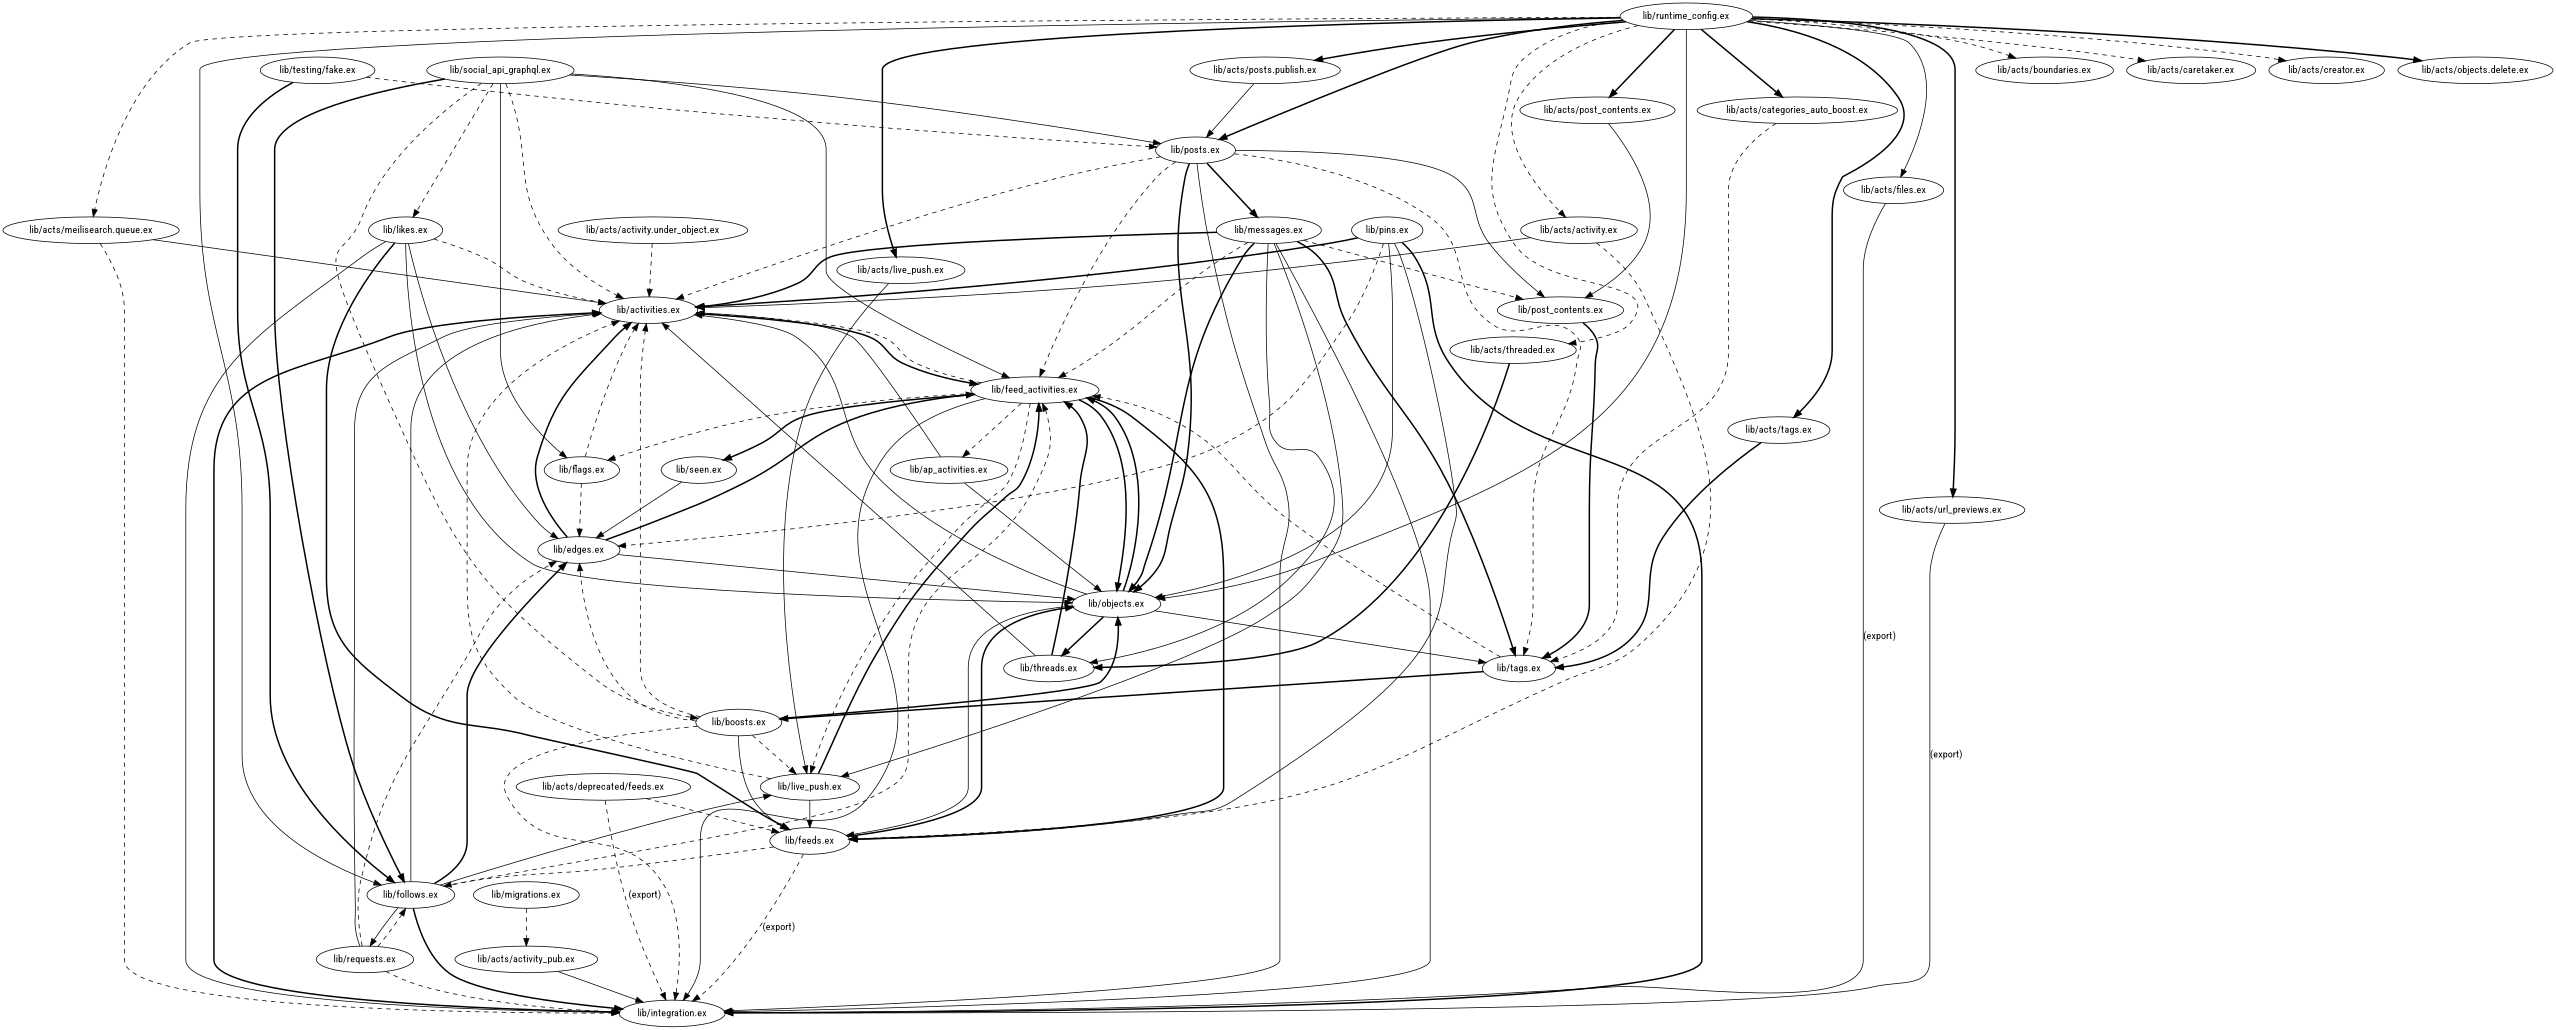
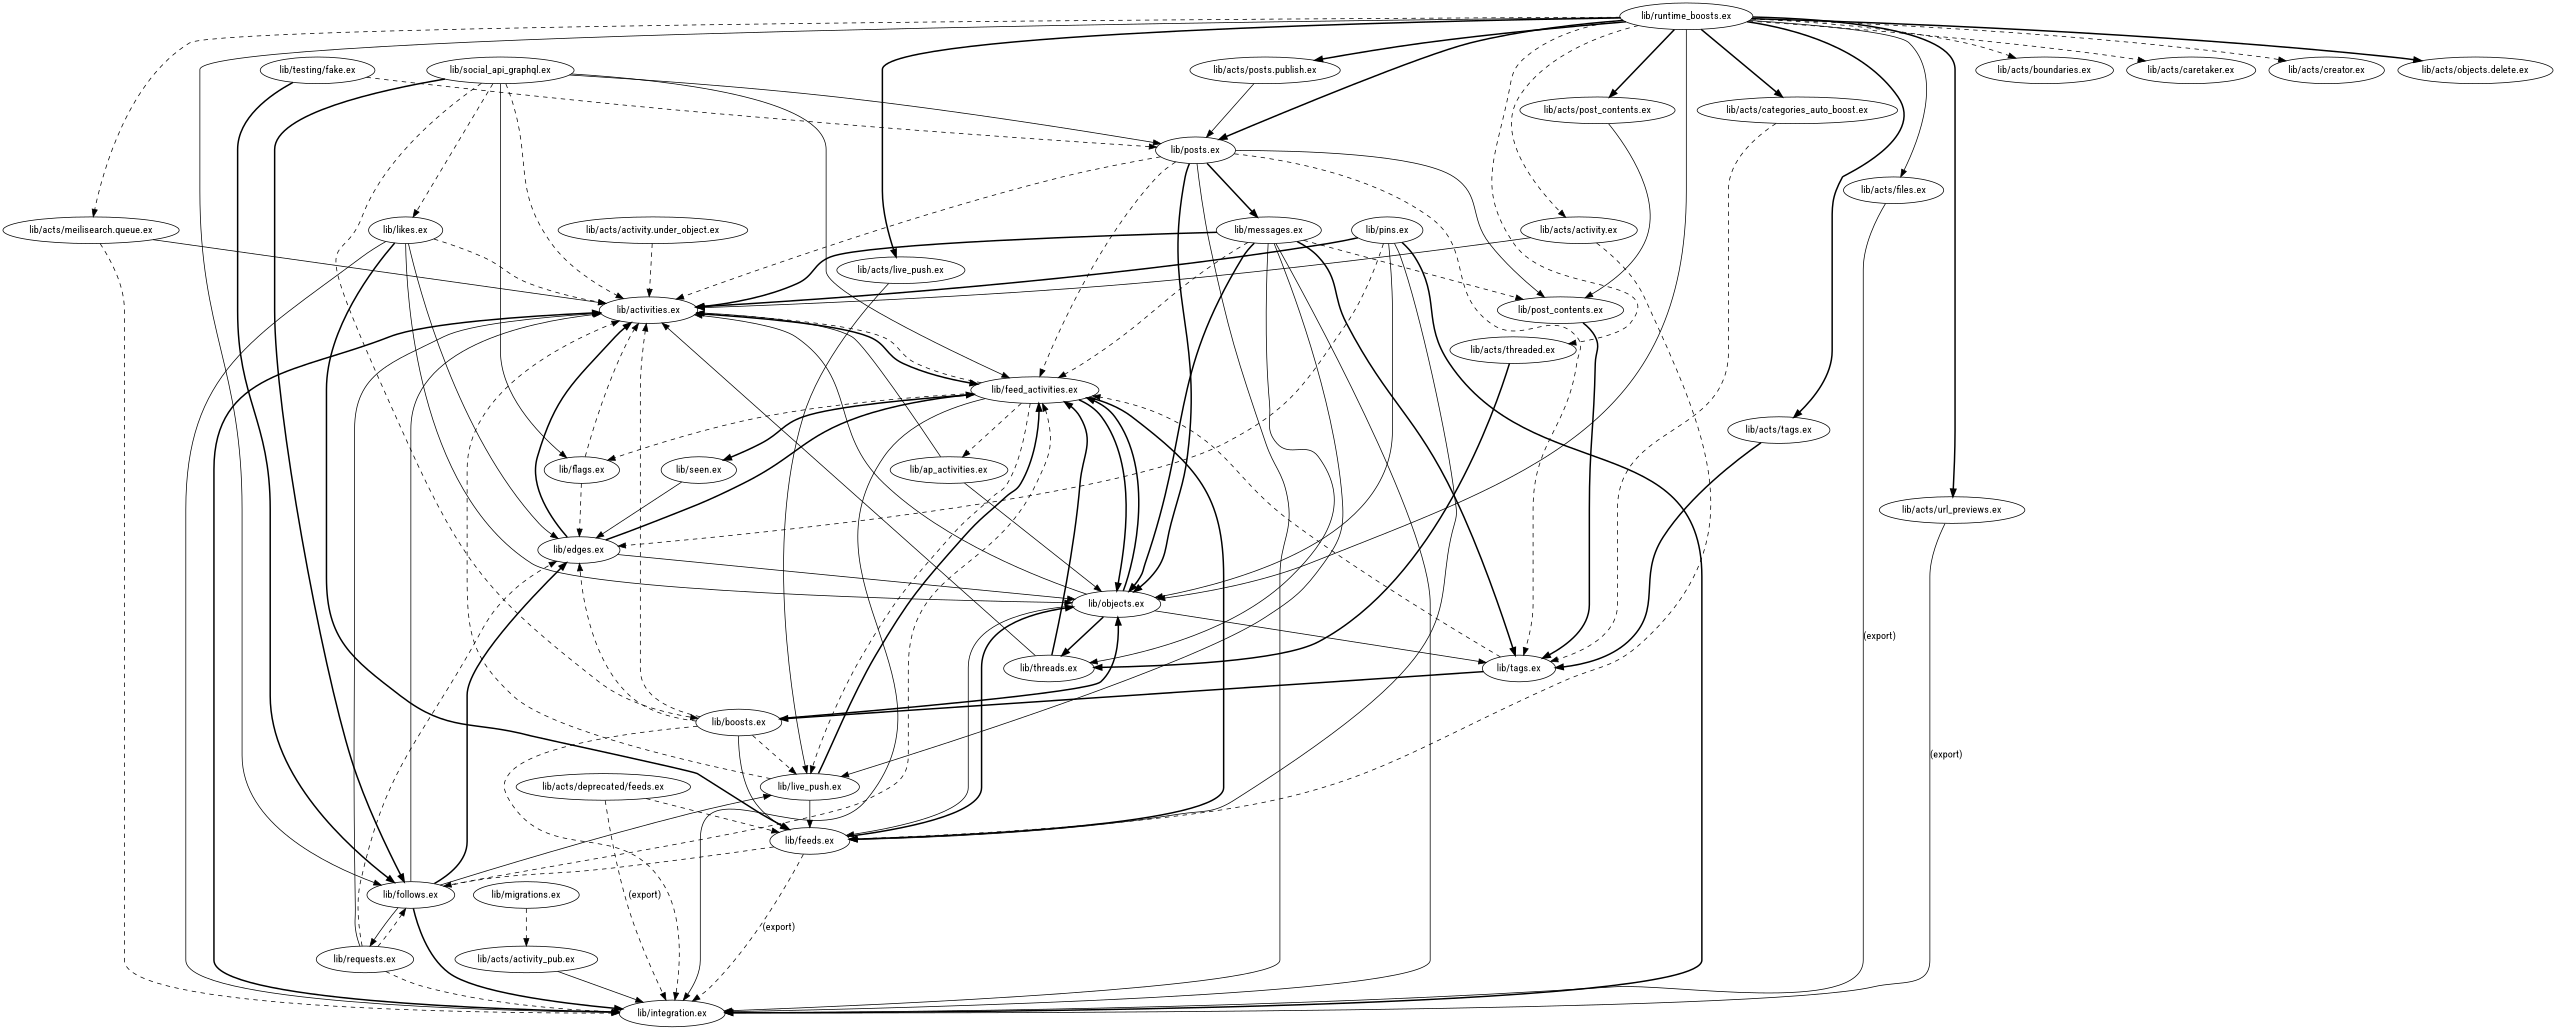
node "lib/runtime_config.ex": label "lib/runtime_config.ex" -> "lib/runtime_boosts.ex"
